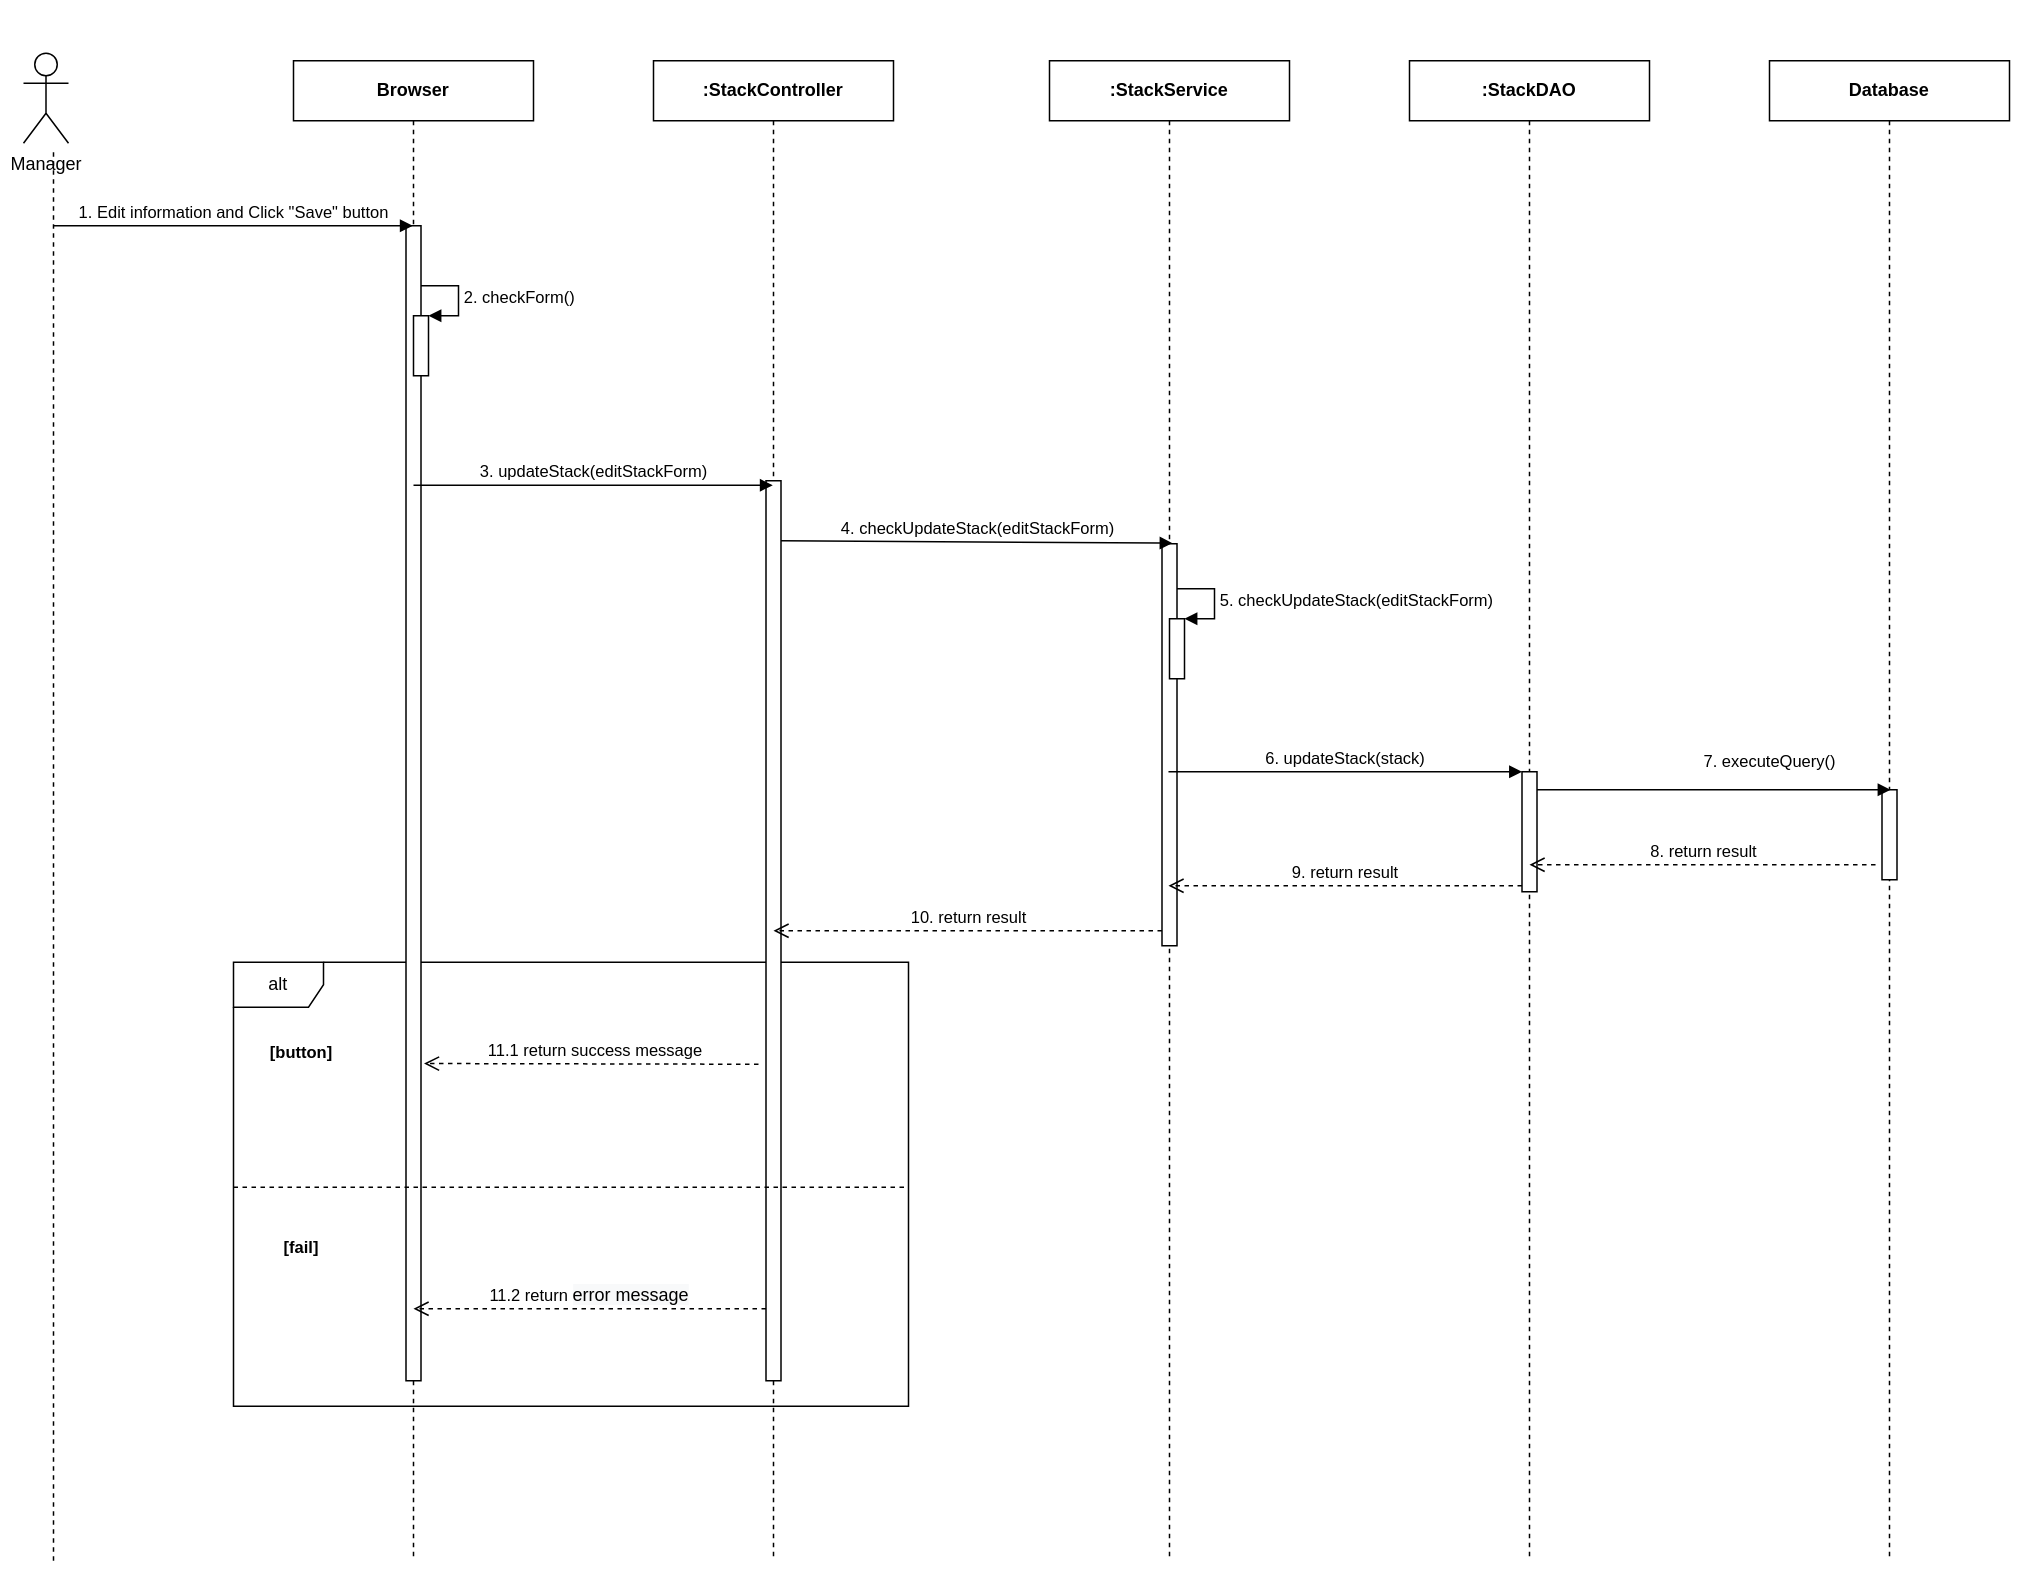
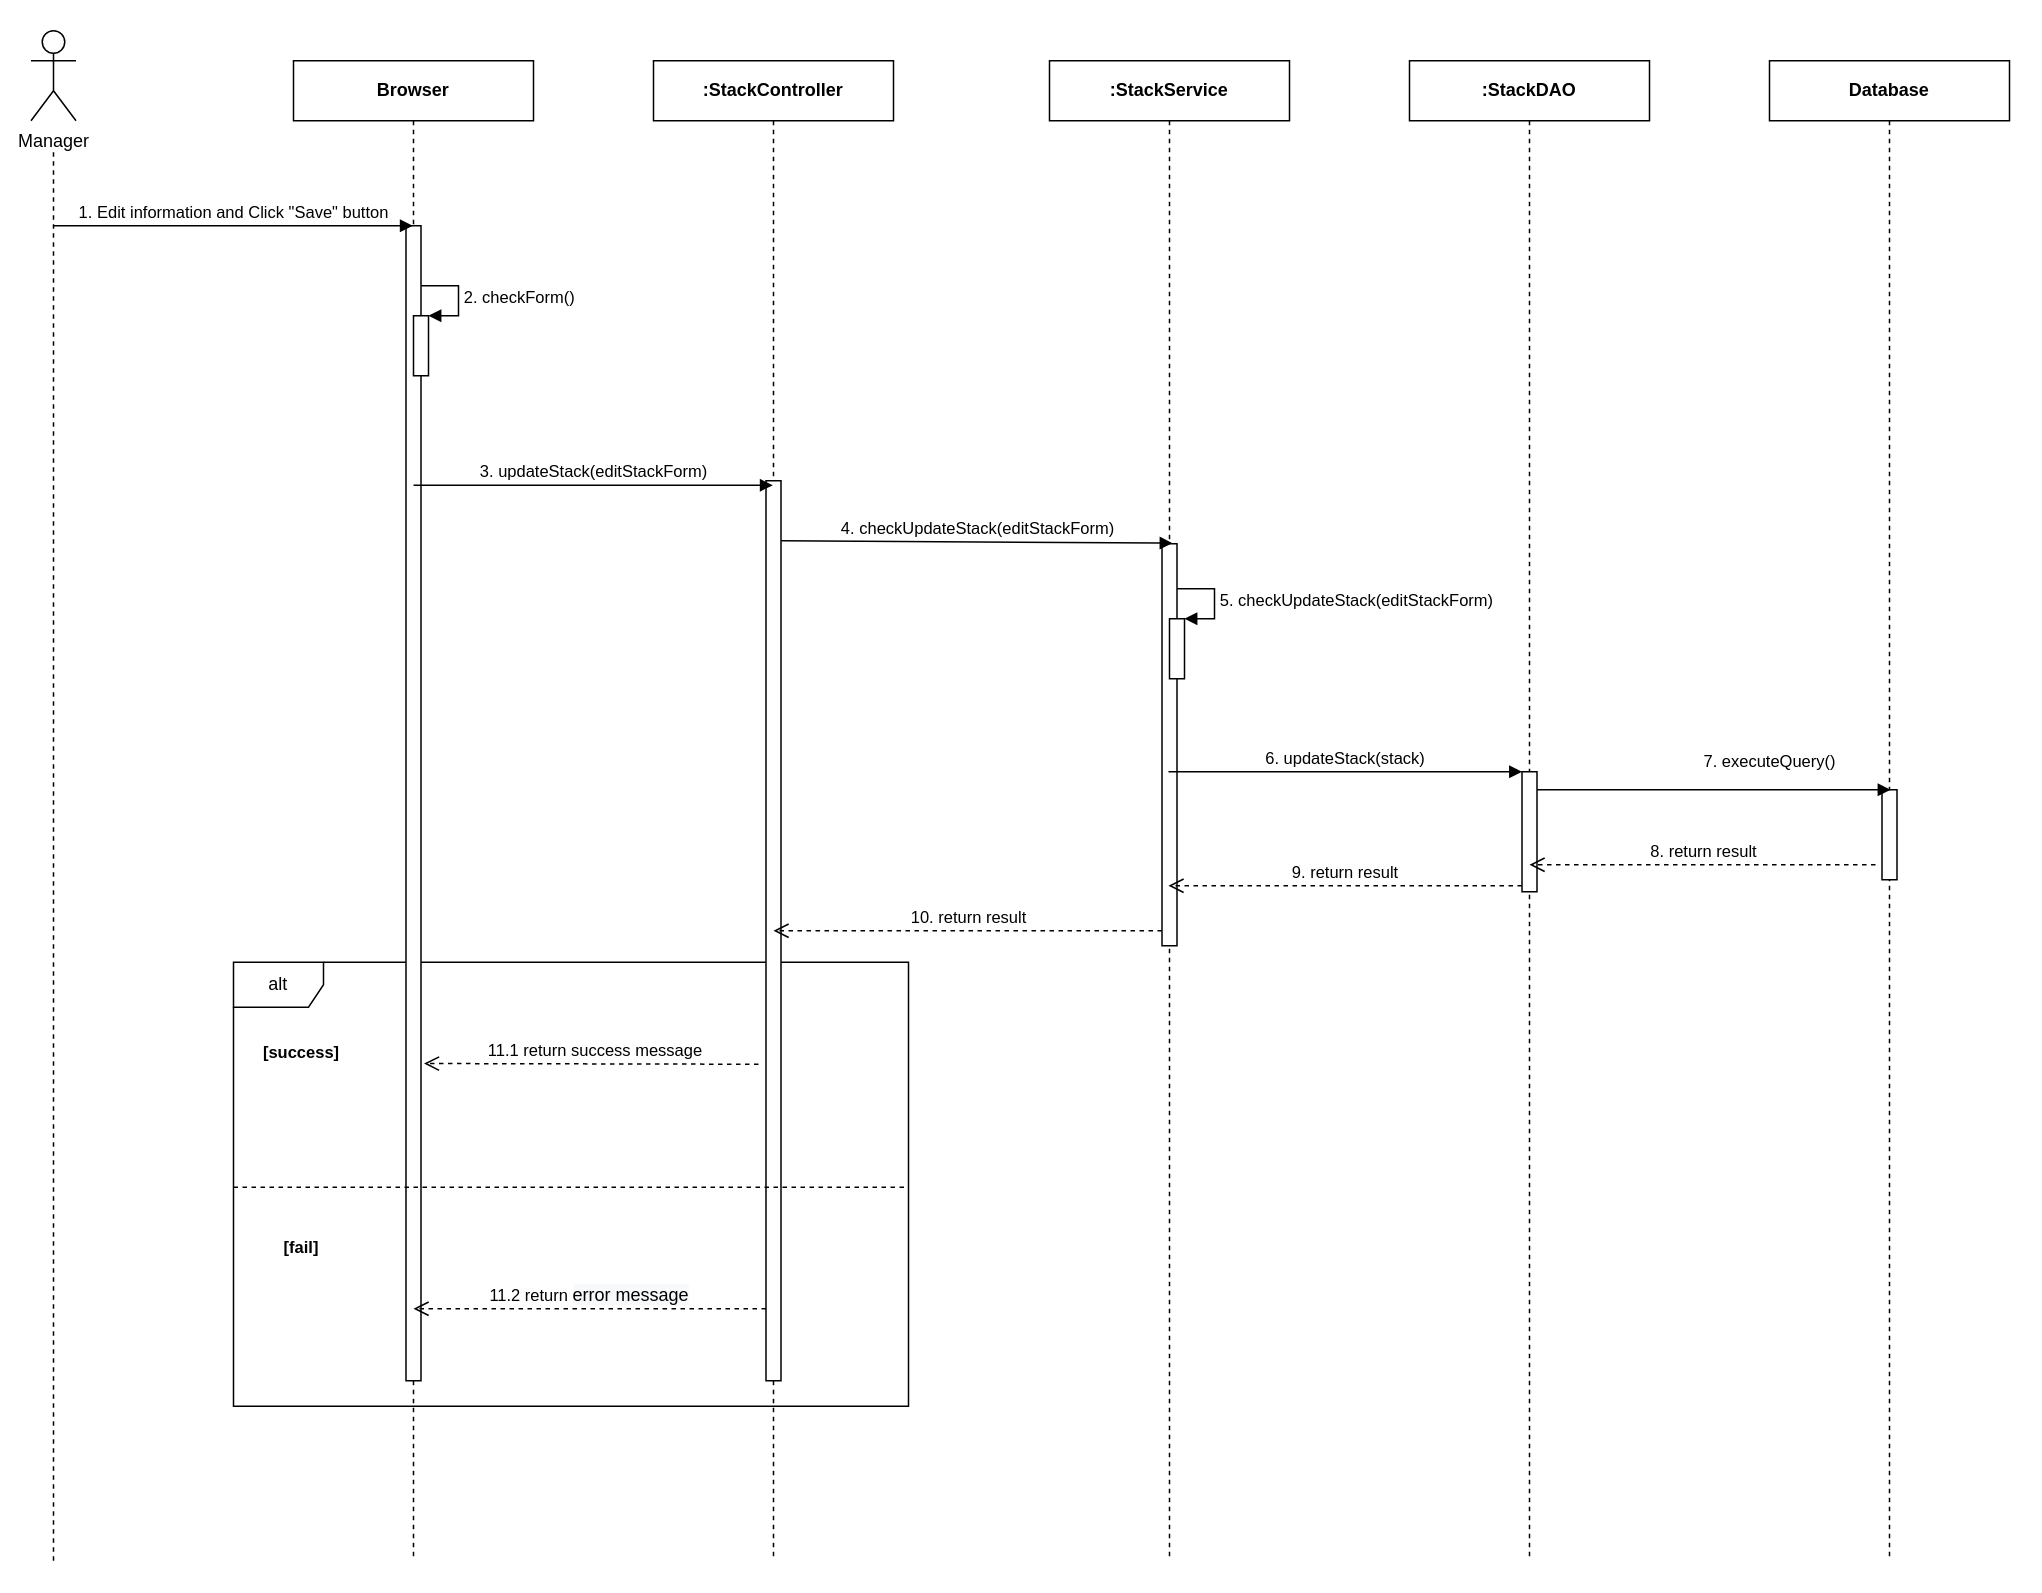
node "Manager": moved (46, 98) -> (53, 76)
node "[button]": label "[button]" -> "[success]"
